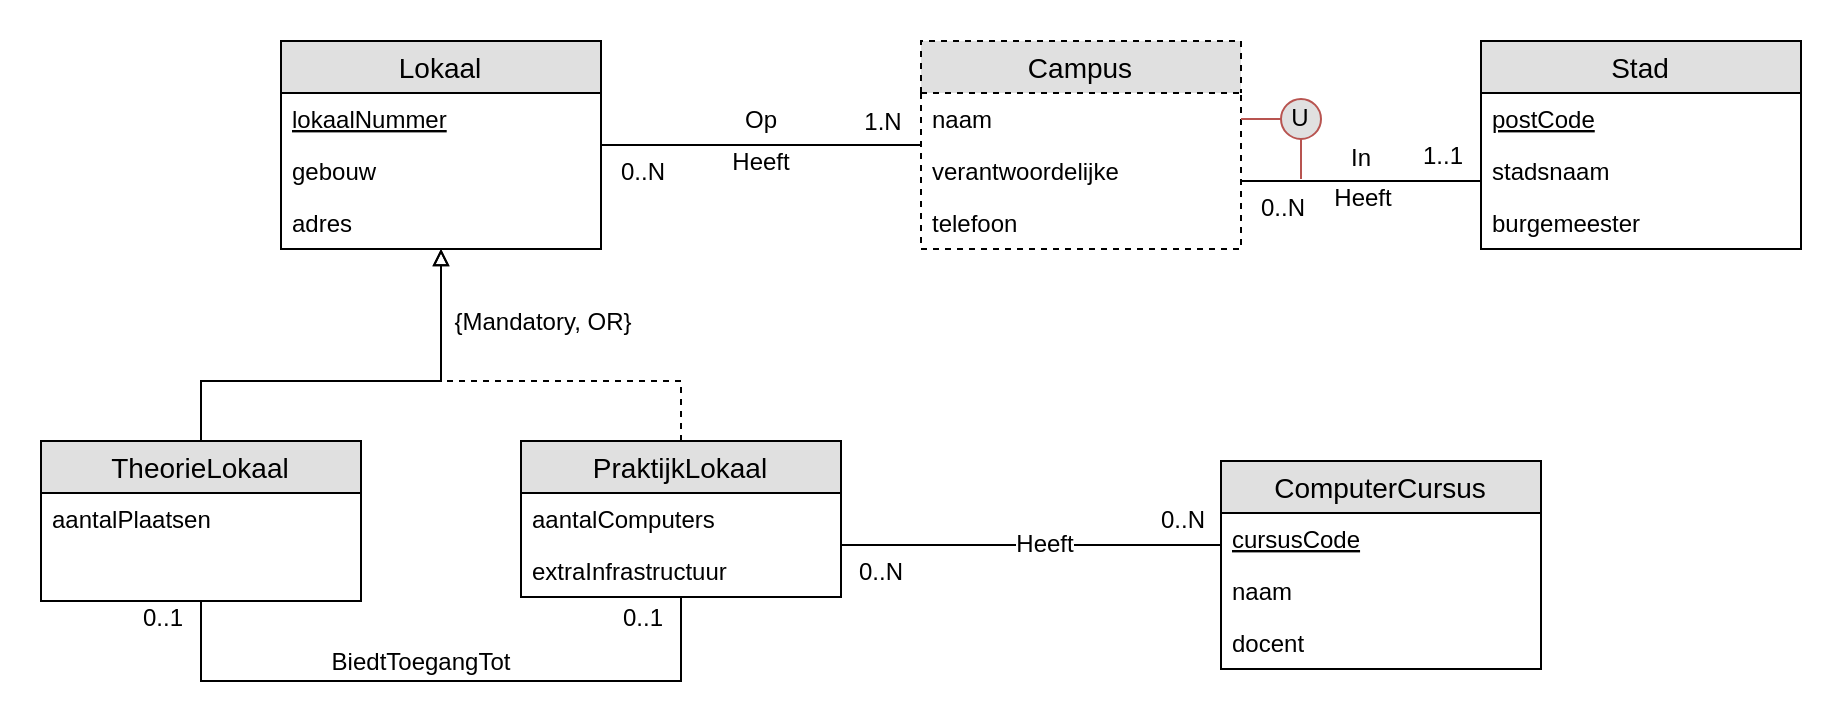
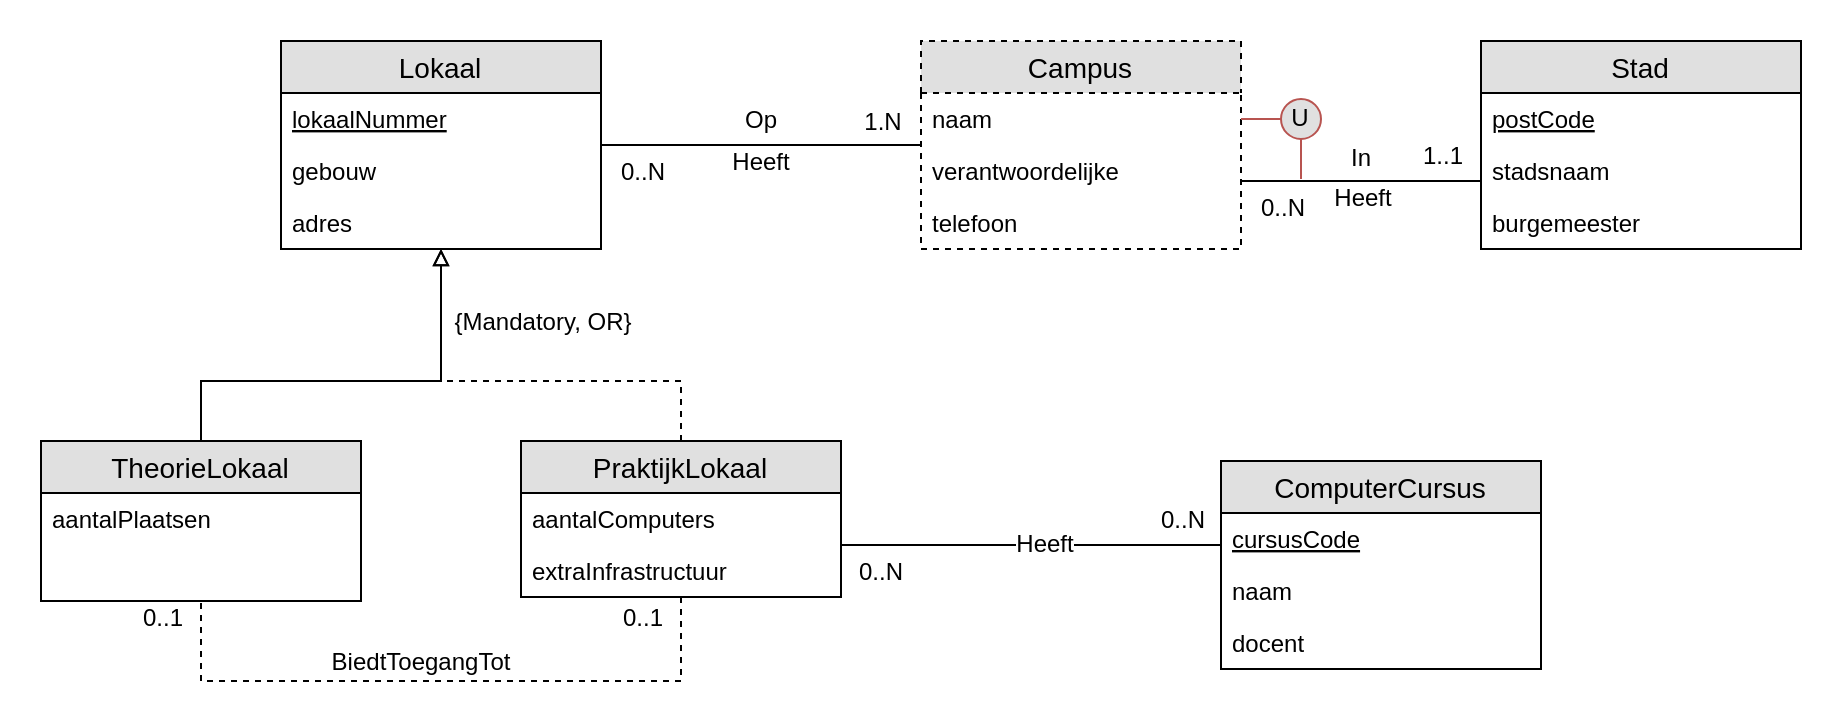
edge "PraktijkLokaal" -- "TheorieLokaal": style solid -> dashed
